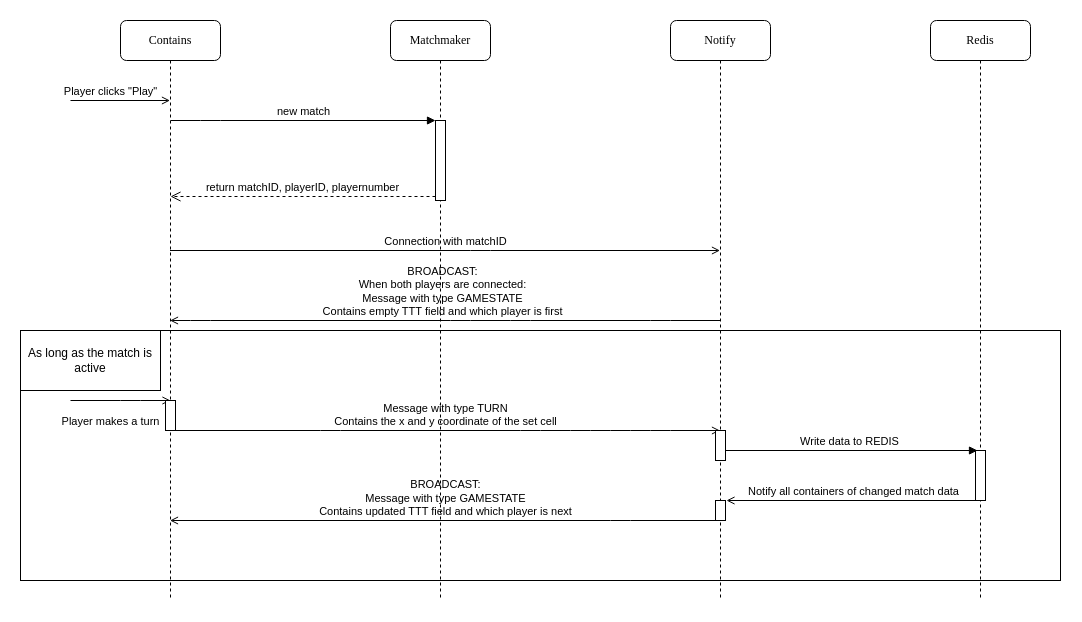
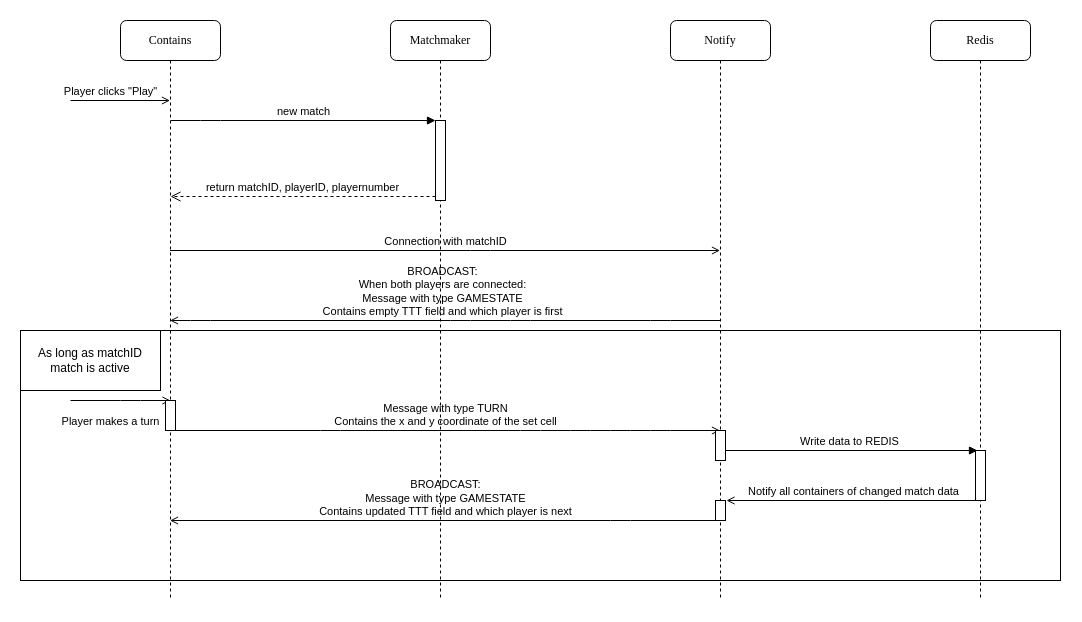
node "As long as the match is active": label "As long as the match is active" -> "As long as matchID match is active"
